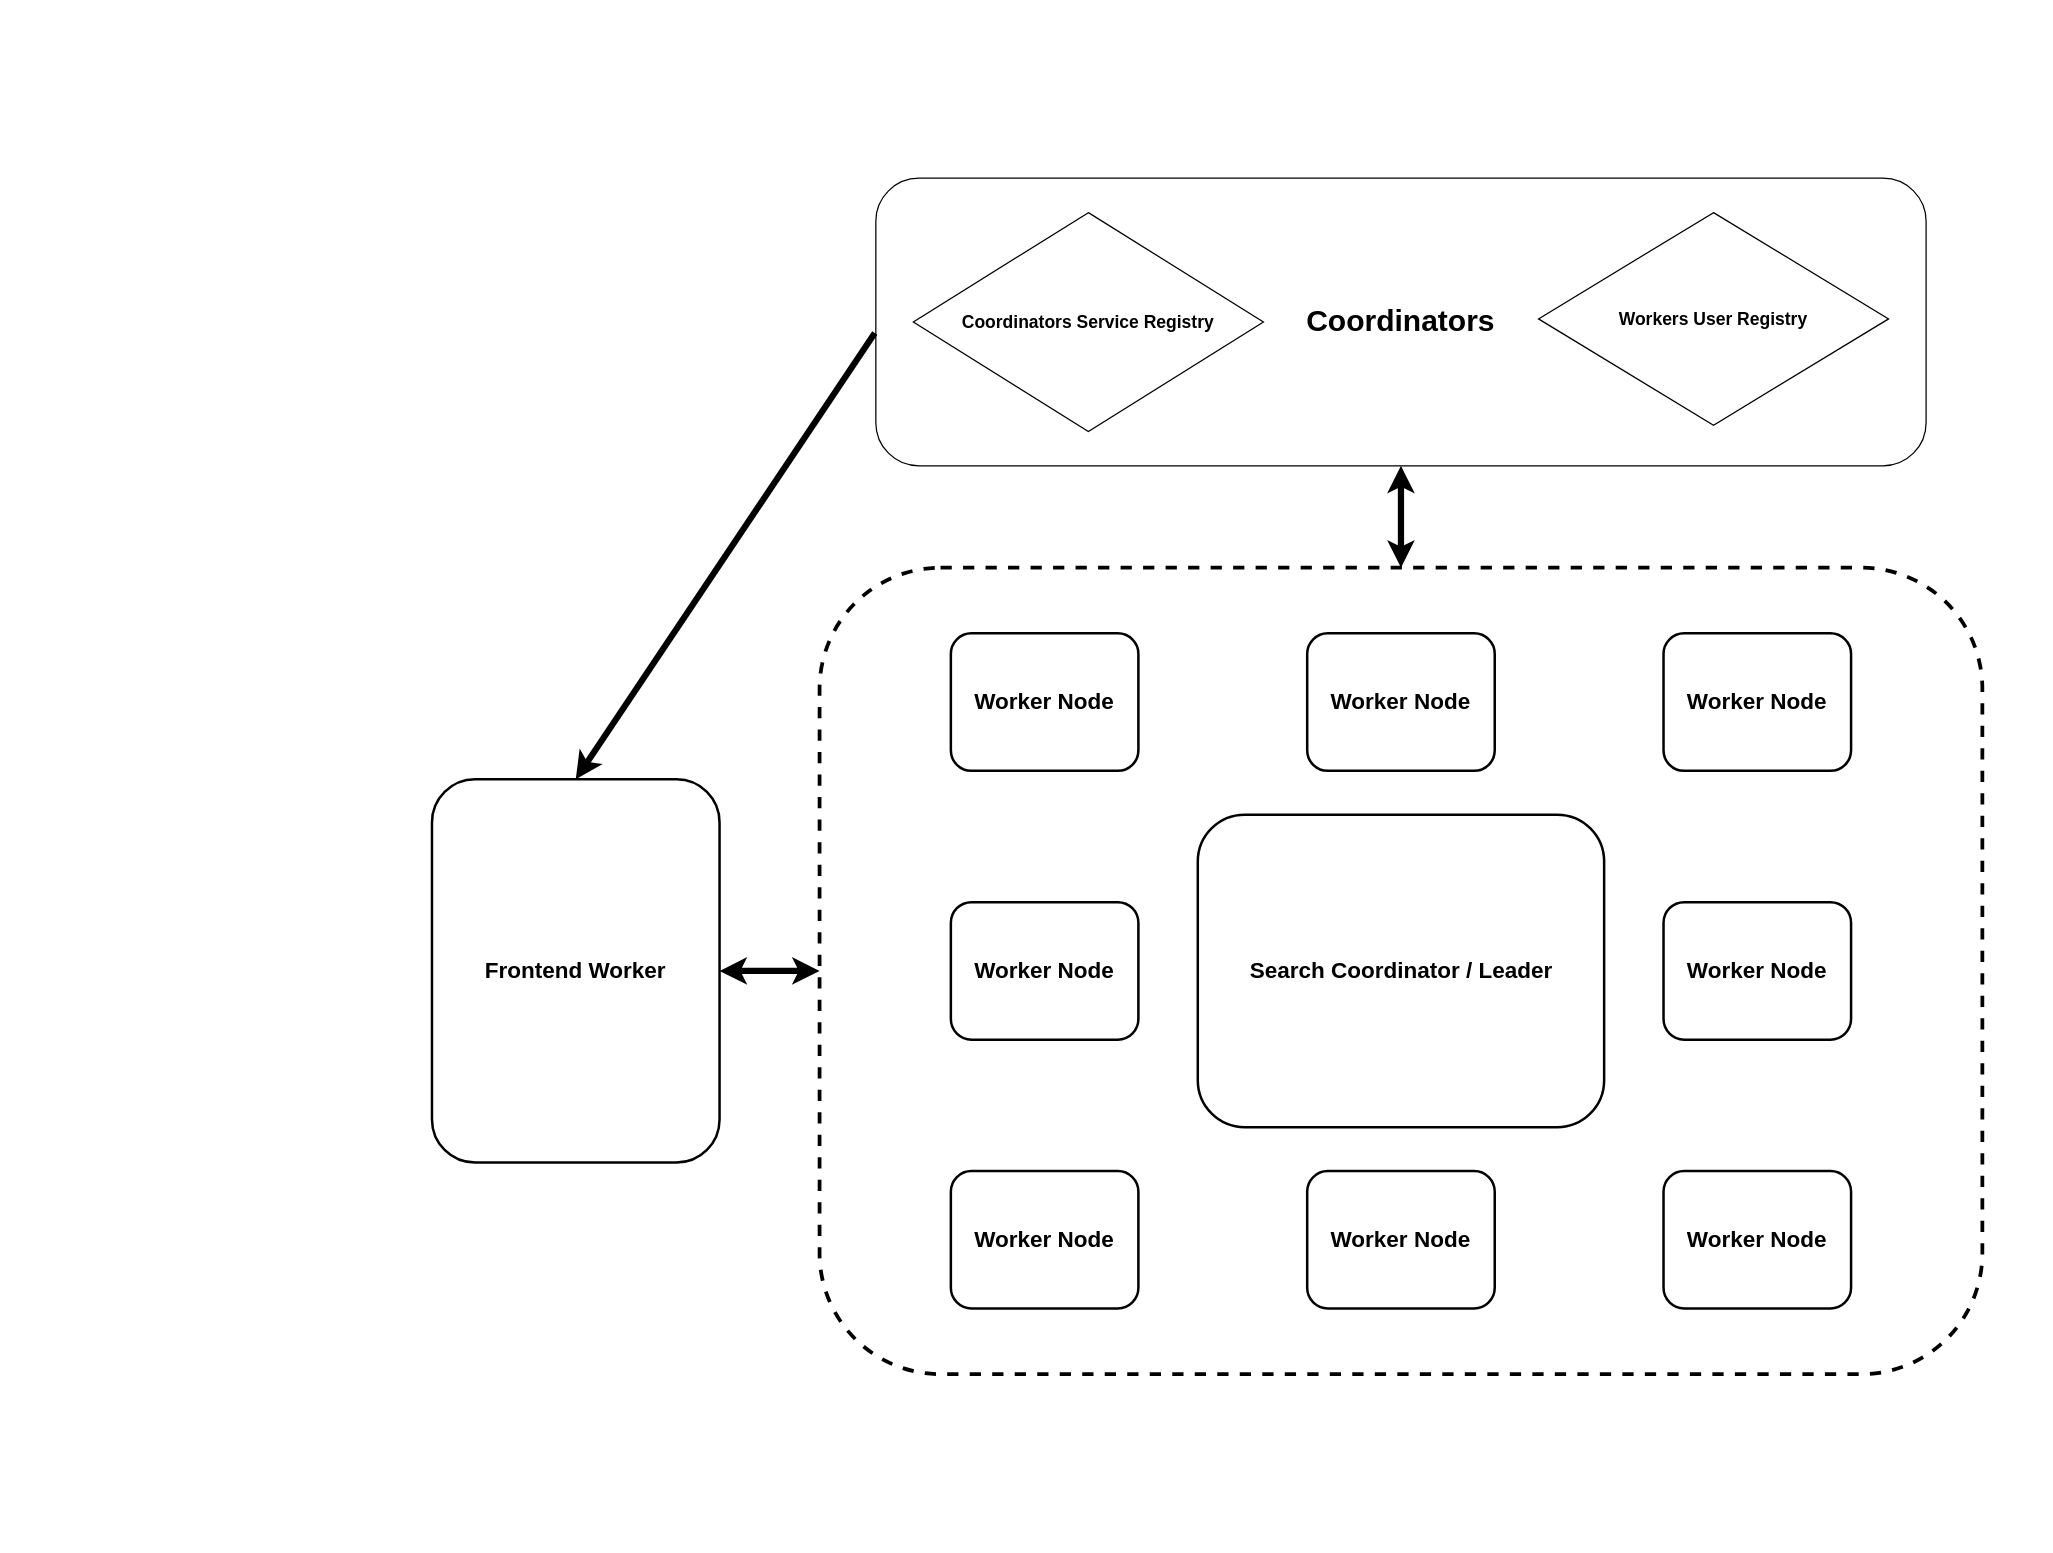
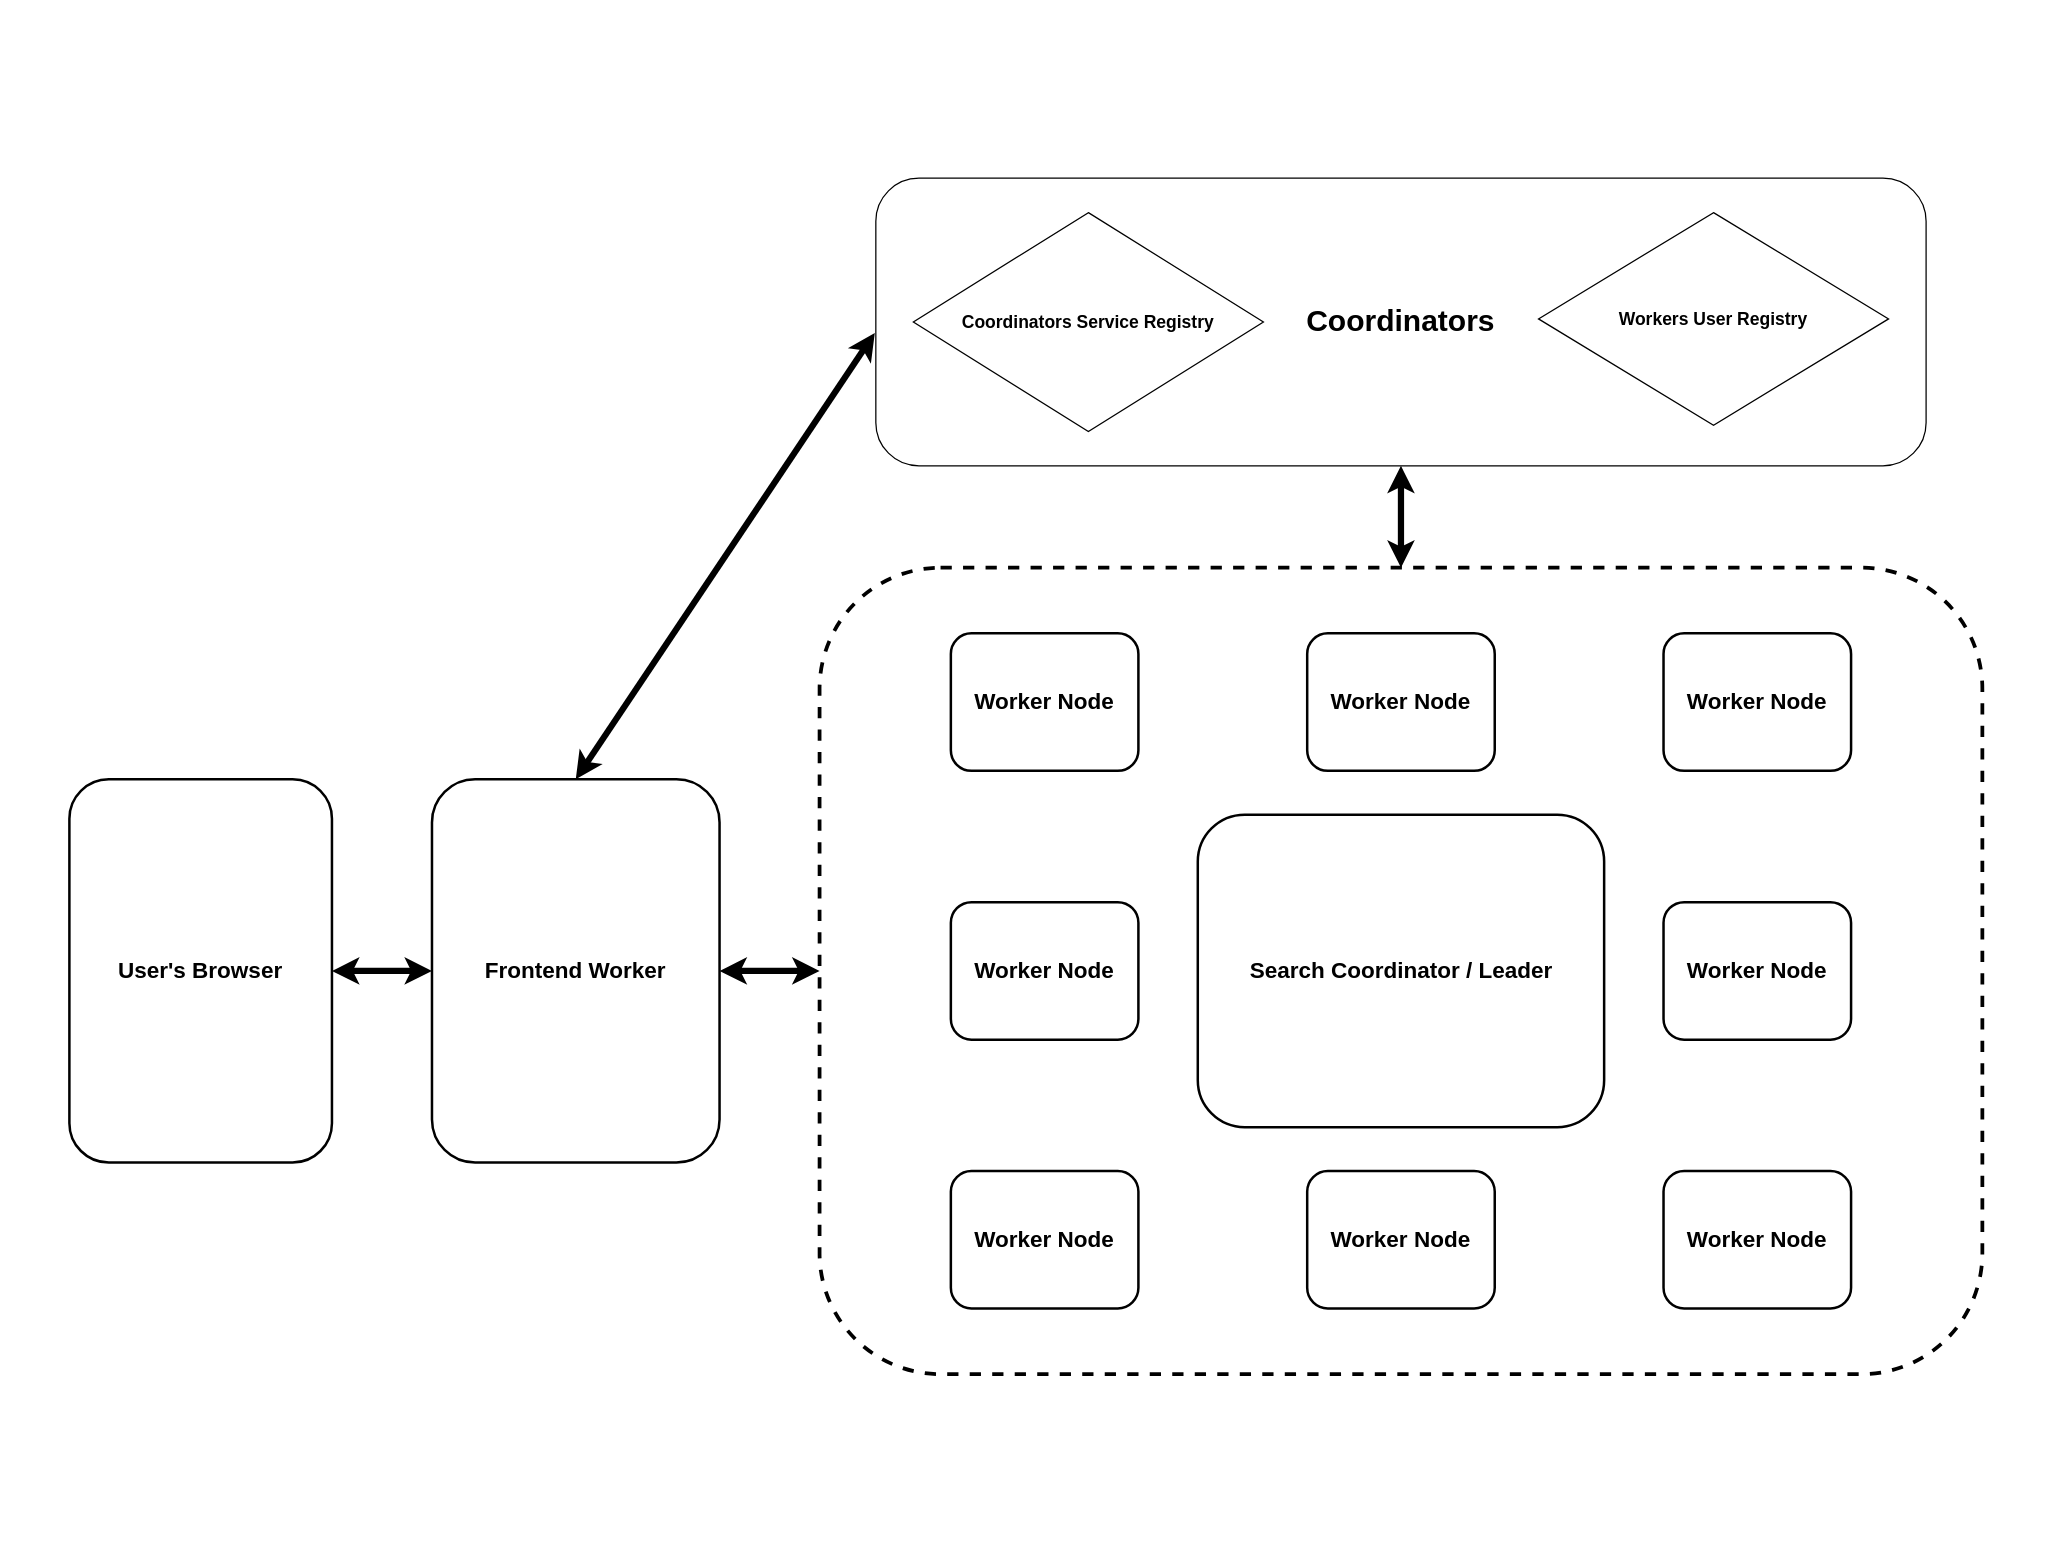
edge "Coordinators" -> "Frontend Worker": arrowhead none -> classic
node "User's Browser": added
edge "User's Browser" -- "Frontend Worker": added
